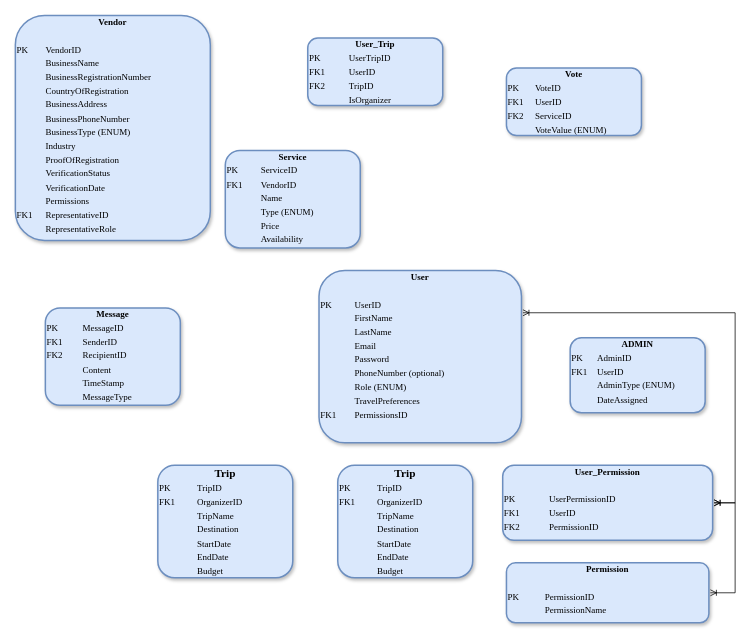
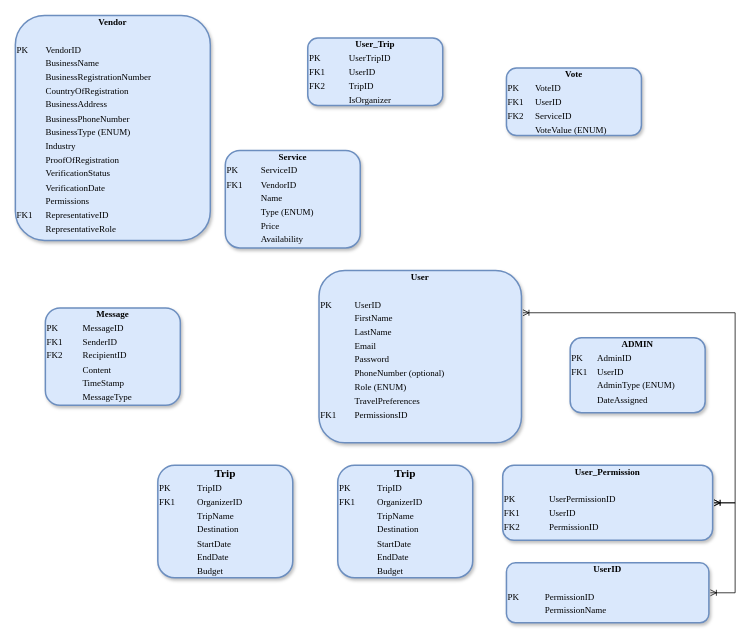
node "Permission PK PermissionID PermissionName": label "Permission PK PermissionID PermissionName" -> "UserID PK PermissionID PermissionName"
